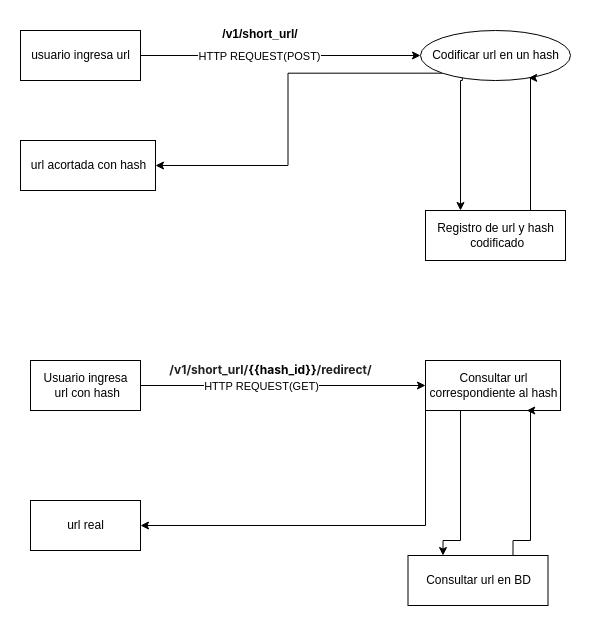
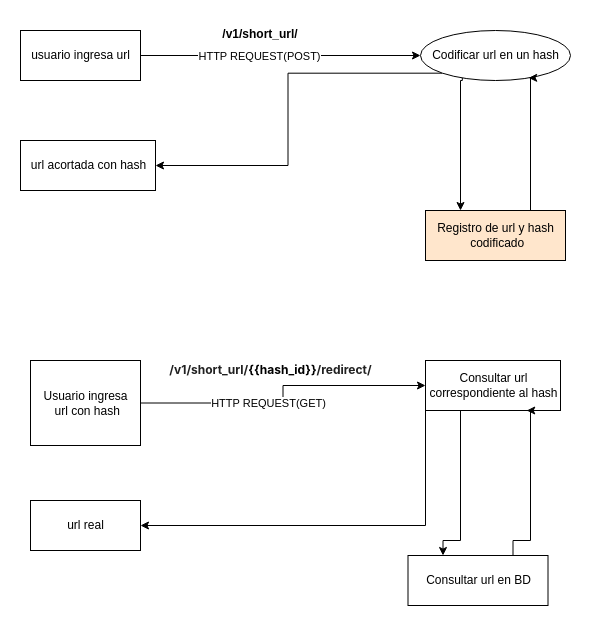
node "Registro de url y hash codificado": fillcolor #ffffff -> #ffe6cc
node "Usuario ingresa url con hash": size 110x50 -> 110x85
